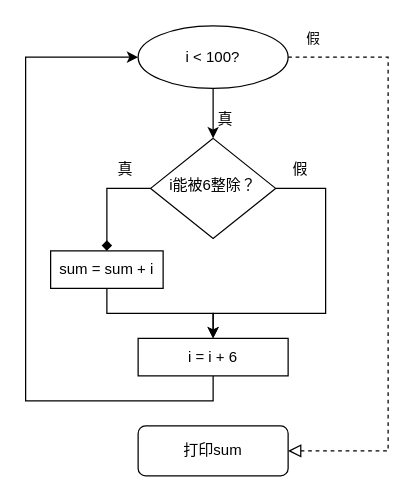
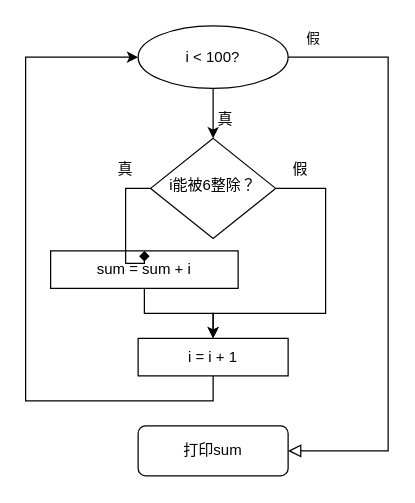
edge "i < 100?" -> "打印sum": style dashed -> solid
node "sum = sum + i": size 113x38 -> 188x38
node "i = i + 6": label "i = i + 6" -> "i = i + 1"
